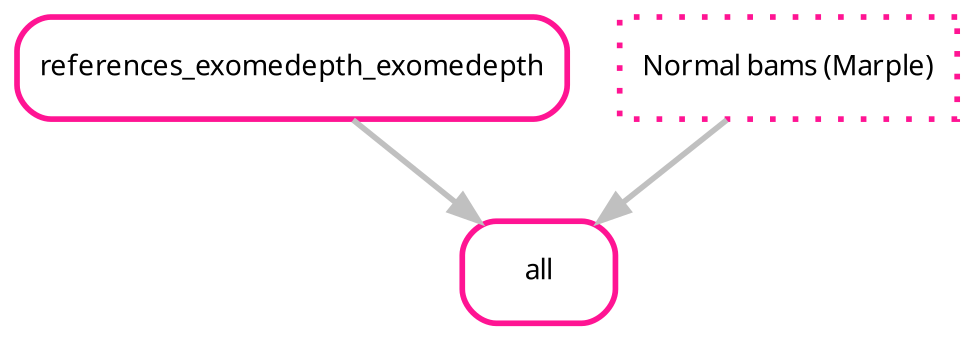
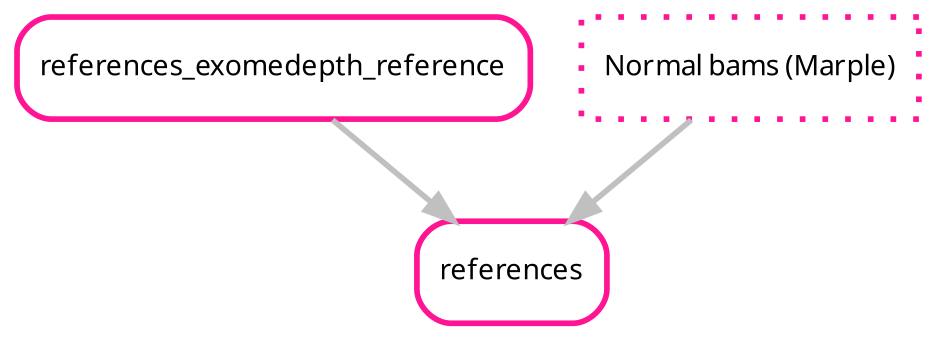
node "references_exomedepth_exomedepth": label "references_exomedepth_exomedepth" -> "references_exomedepth_reference"
node "all": label "all" -> "references"
